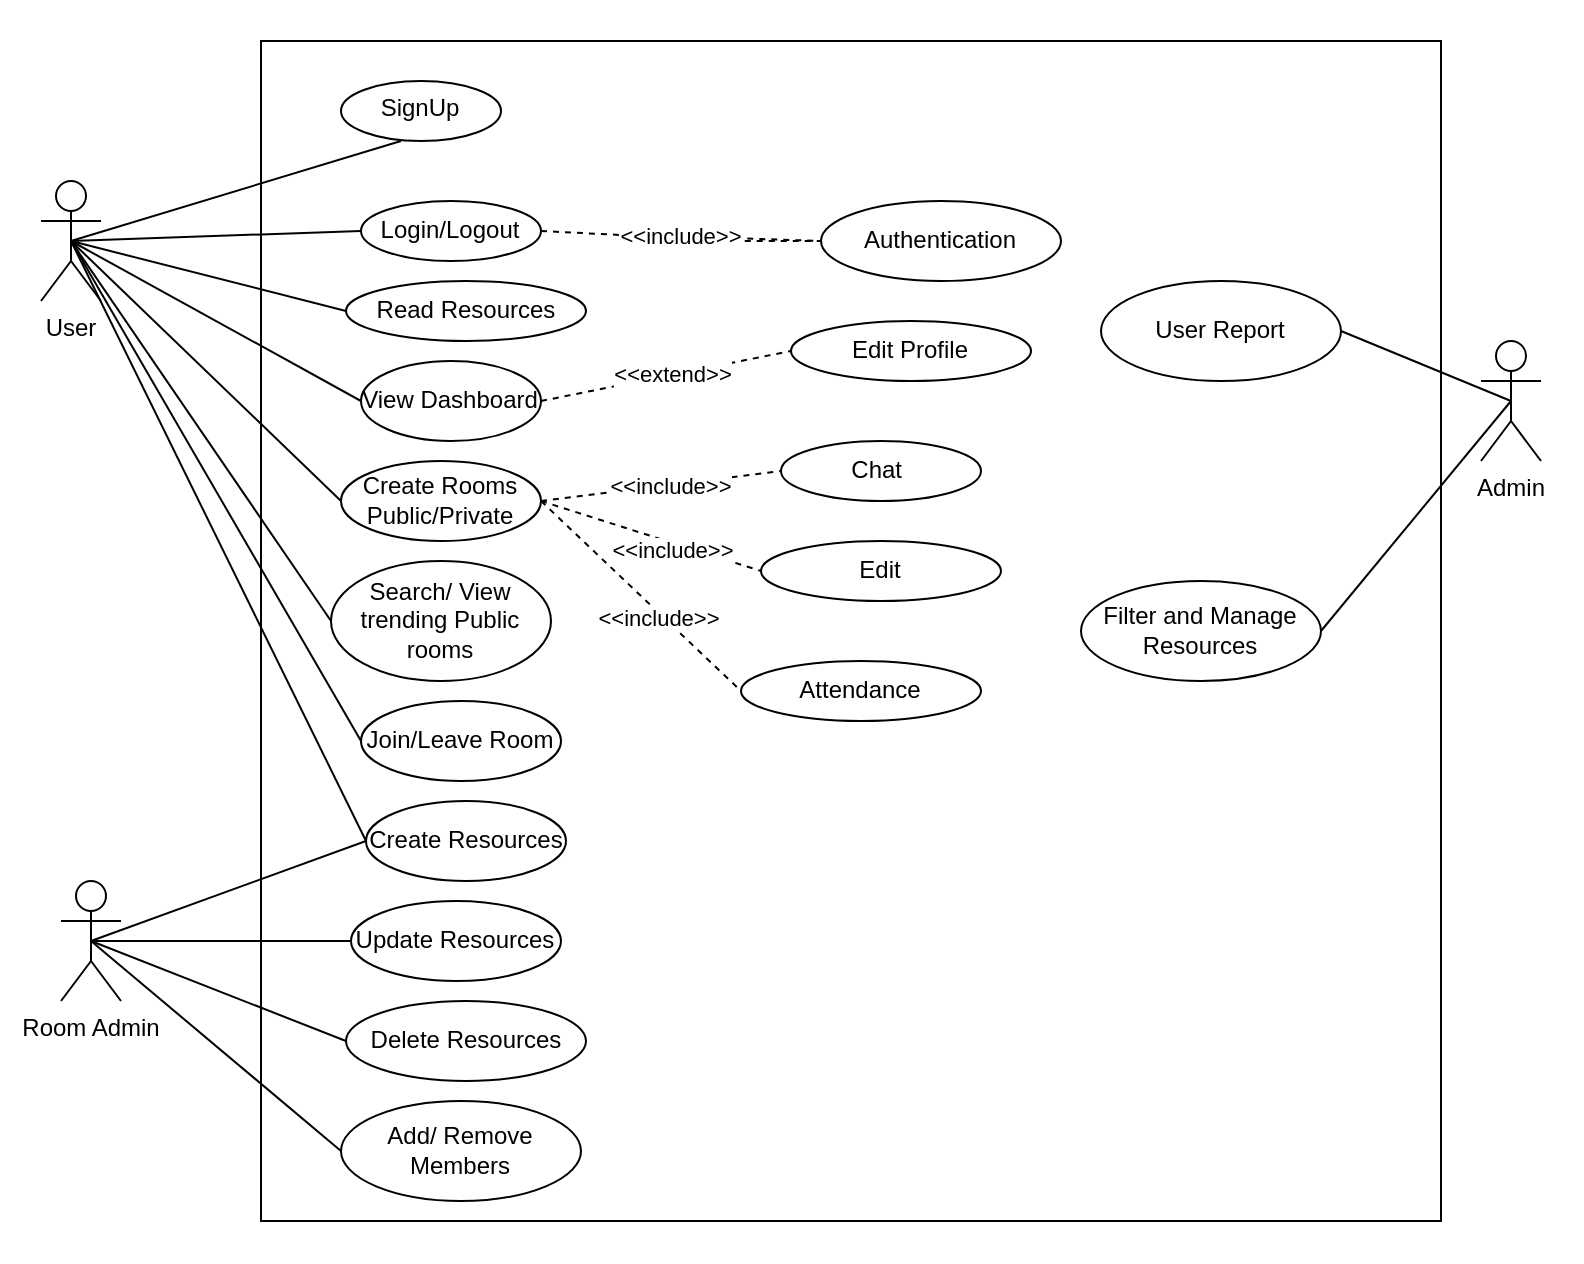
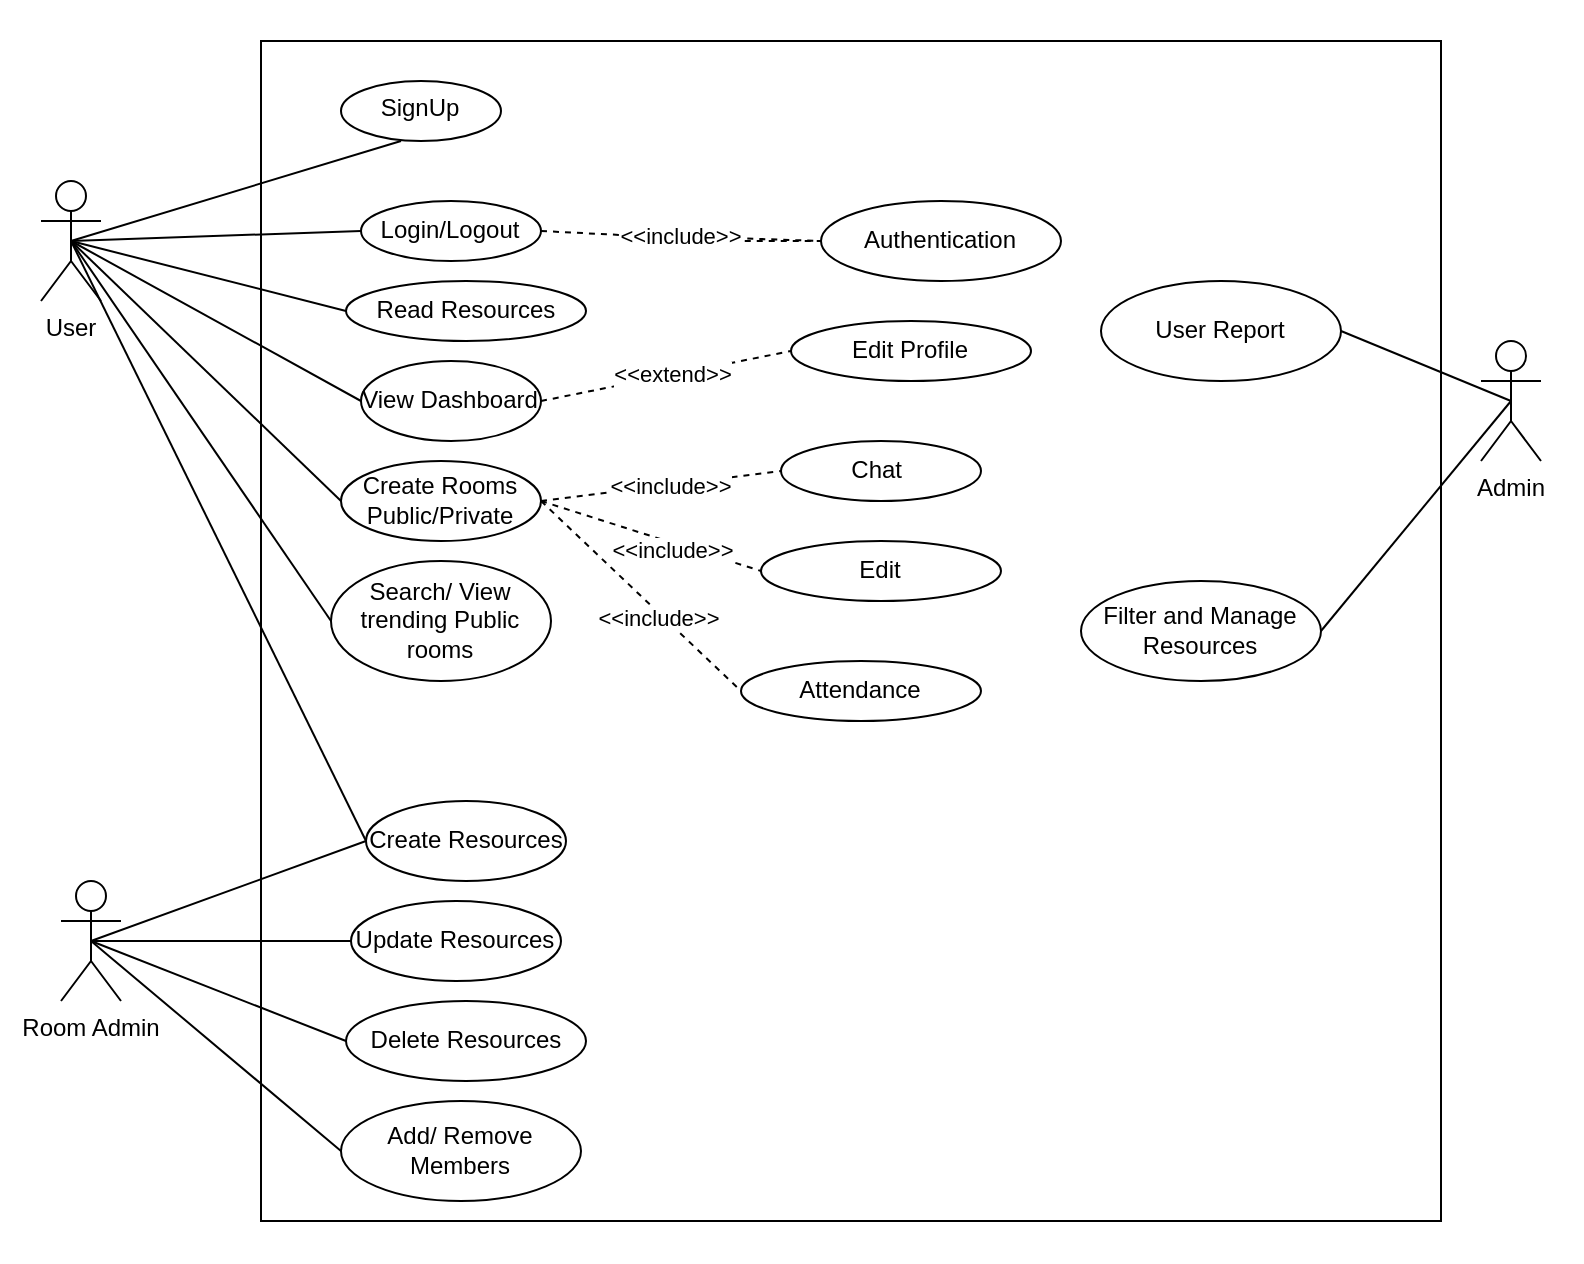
edge "User" -- "Join/Leave Room": removed
node "Join/Leave Room": removed
